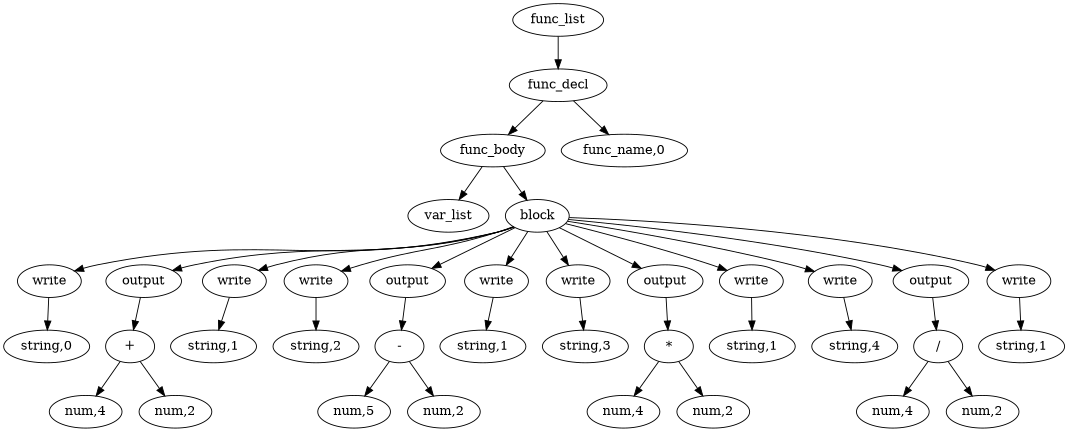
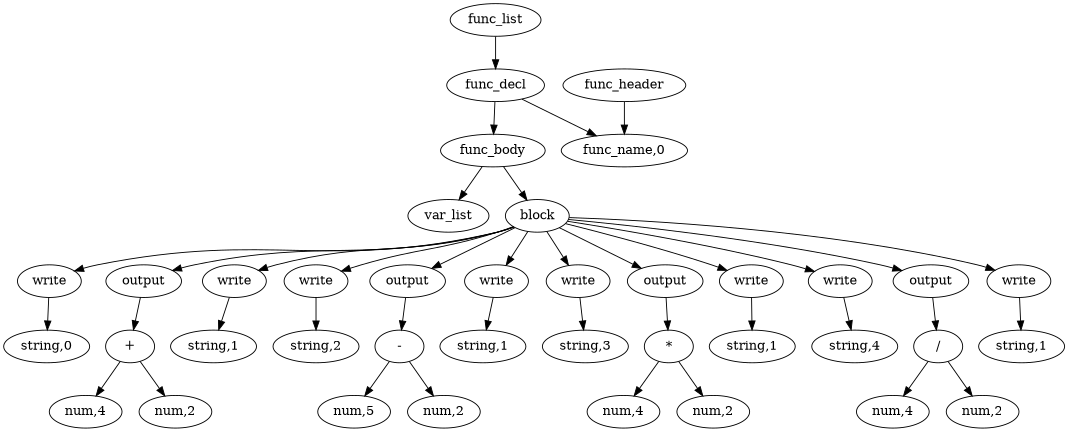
node "func_header": added
